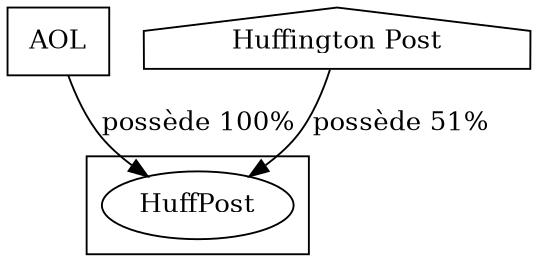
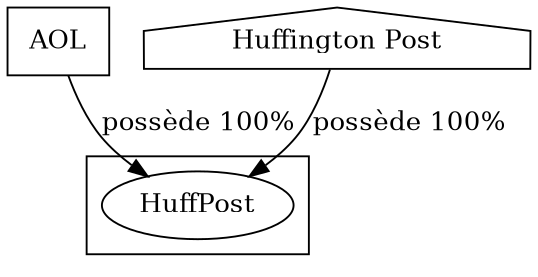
edge "Huffington Post" -> "HuffPost": label "possède 51%" -> "possède 100%"
